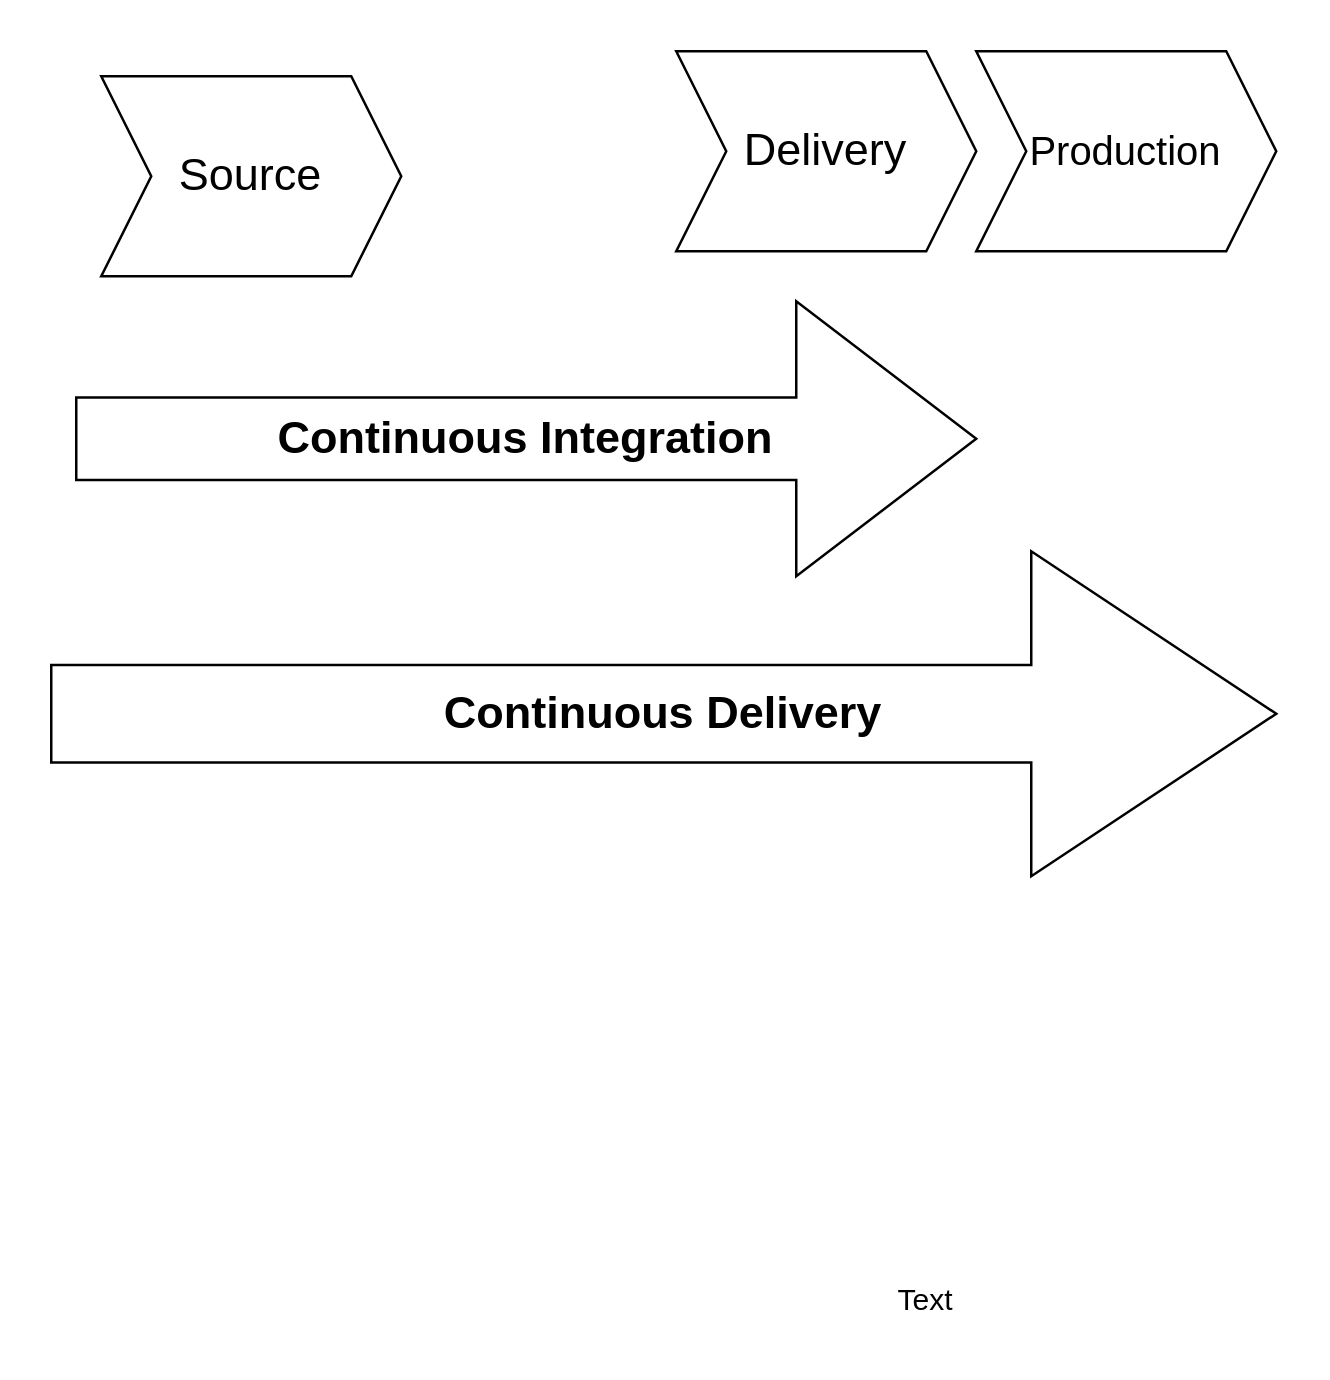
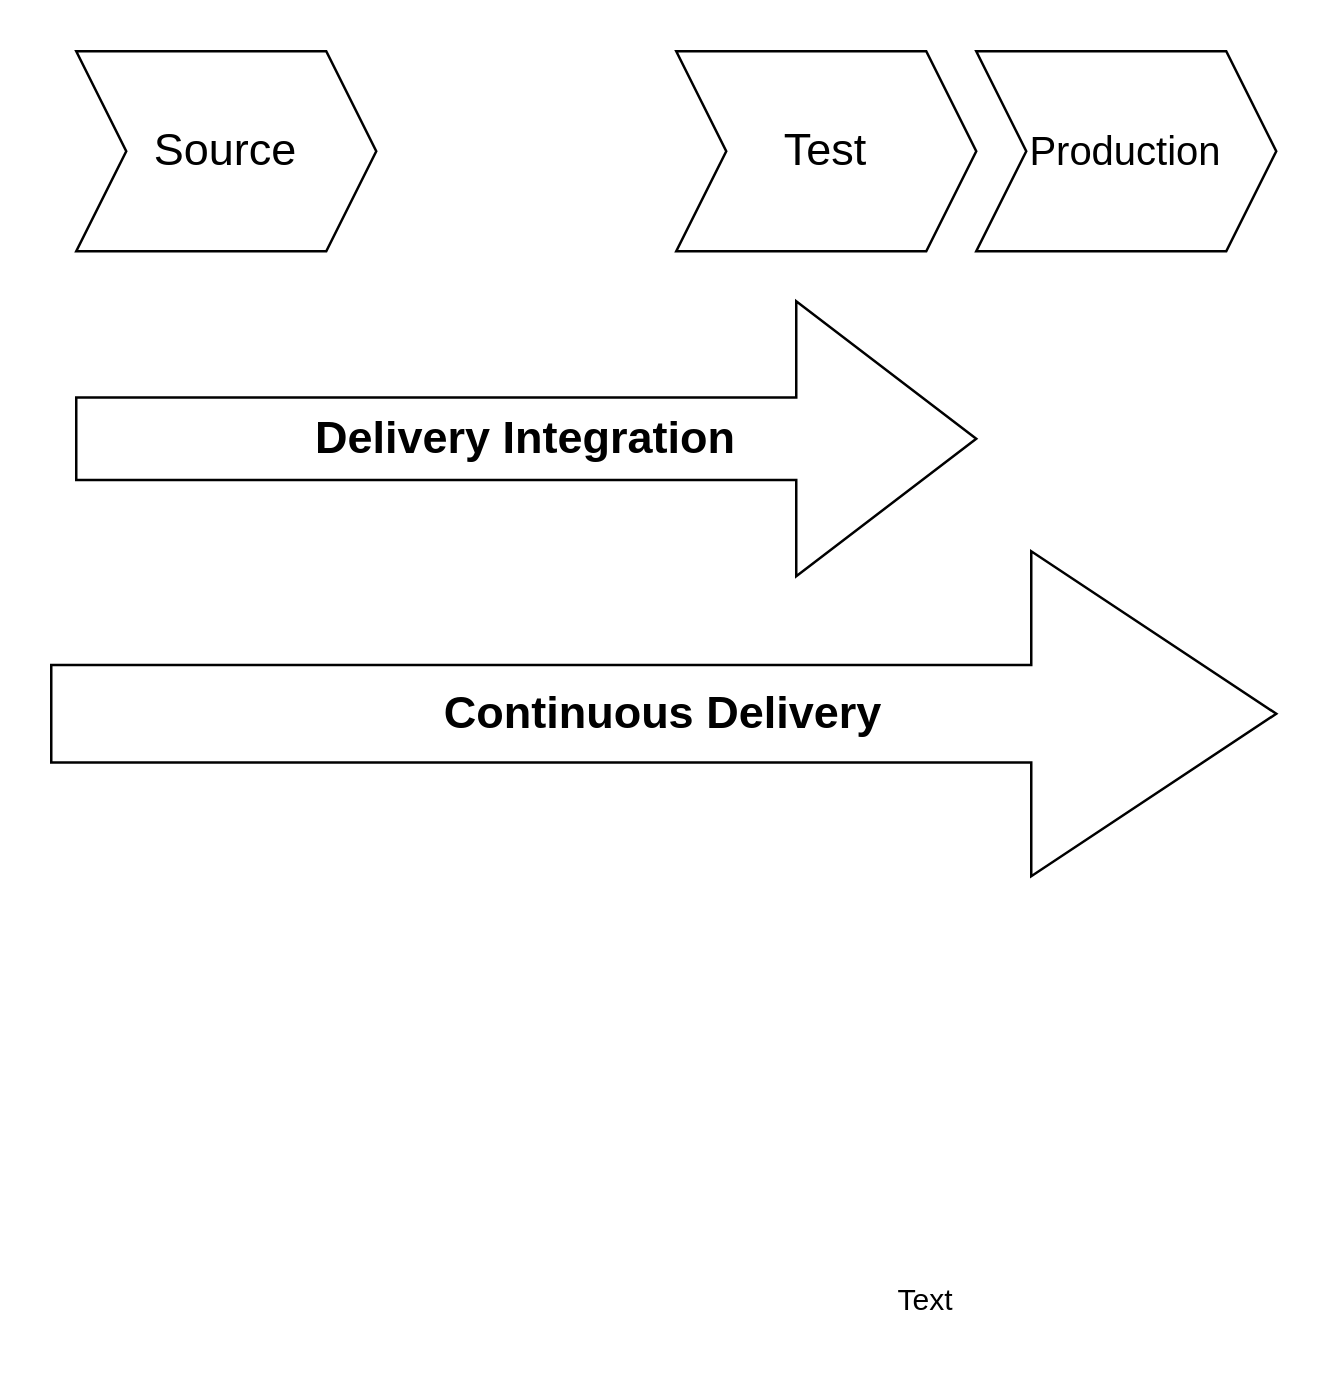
node "Delivery": label "Delivery" -> "Test"
node "Source": moved (251, 176) -> (226, 151)
node "Continuous Integration": label "Continuous Integration" -> "Delivery Integration"
